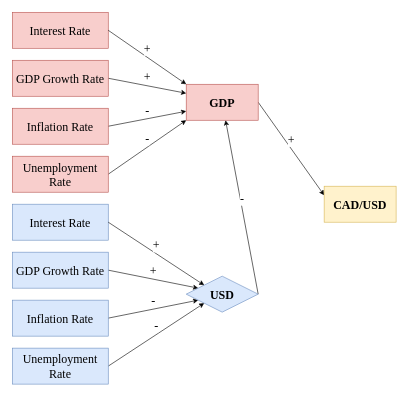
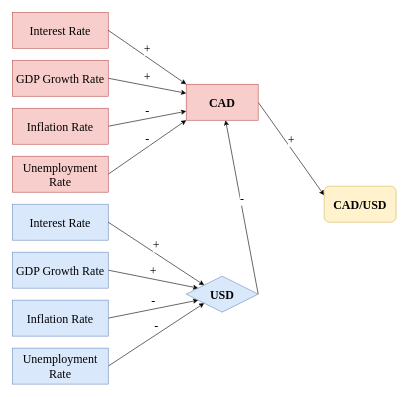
node "GDP": label "GDP" -> "CAD"
node "CAD/USD": shape rectangle -> rounded rectangle
